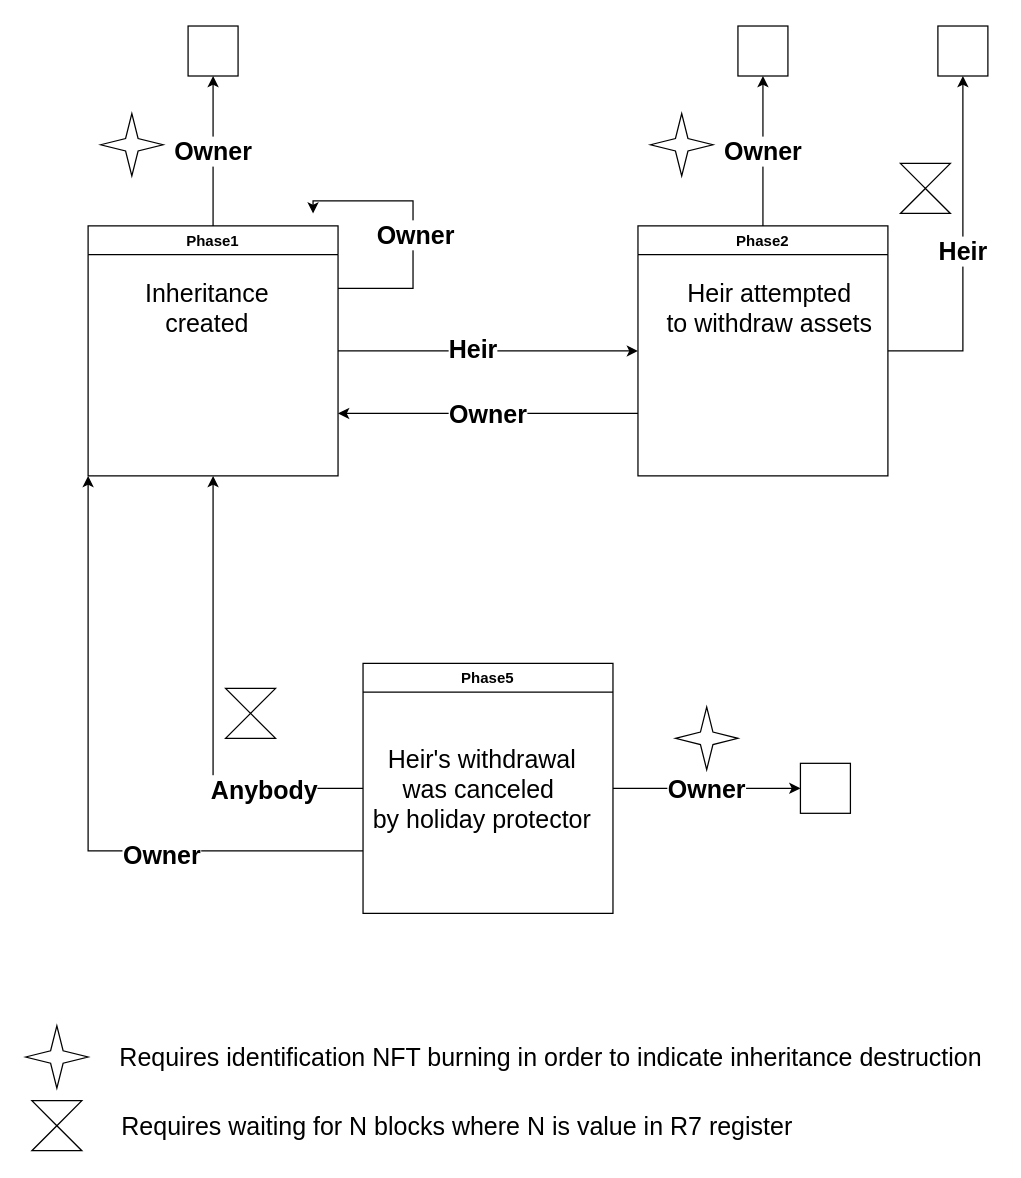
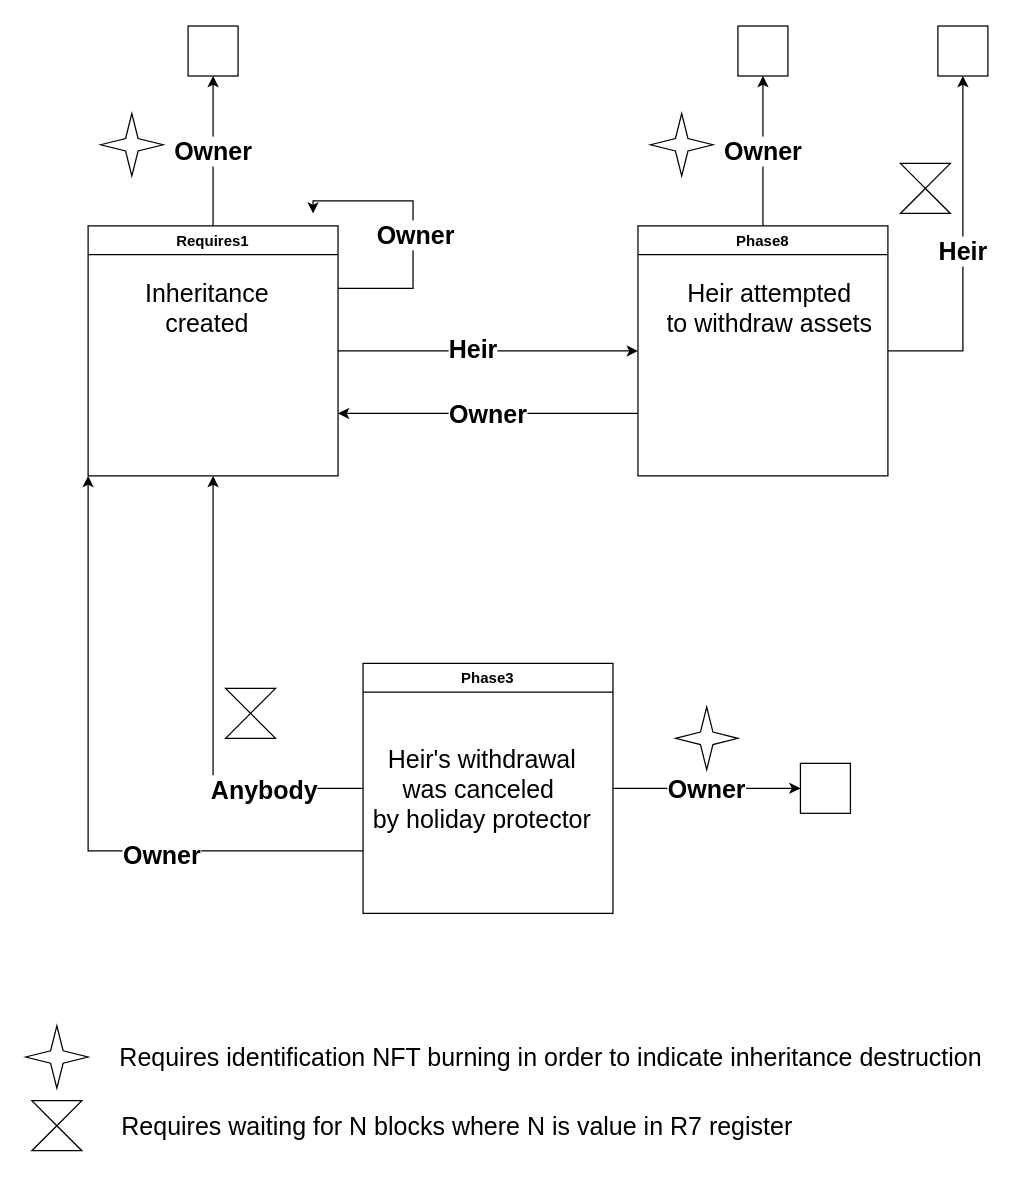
node "Phase1": label "Phase1" -> "Requires1"
node "Phase2": label "Phase2" -> "Phase8"
node "Phase5": label "Phase5" -> "Phase3"
